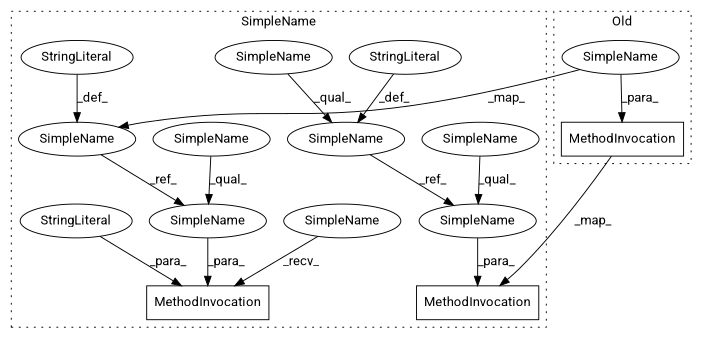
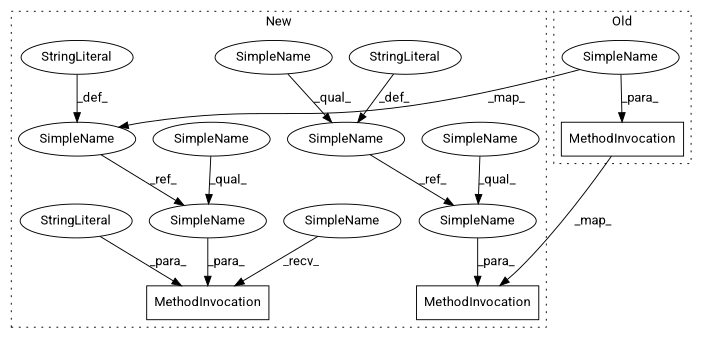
cluster "SimpleName": label "SimpleName" -> "New"
